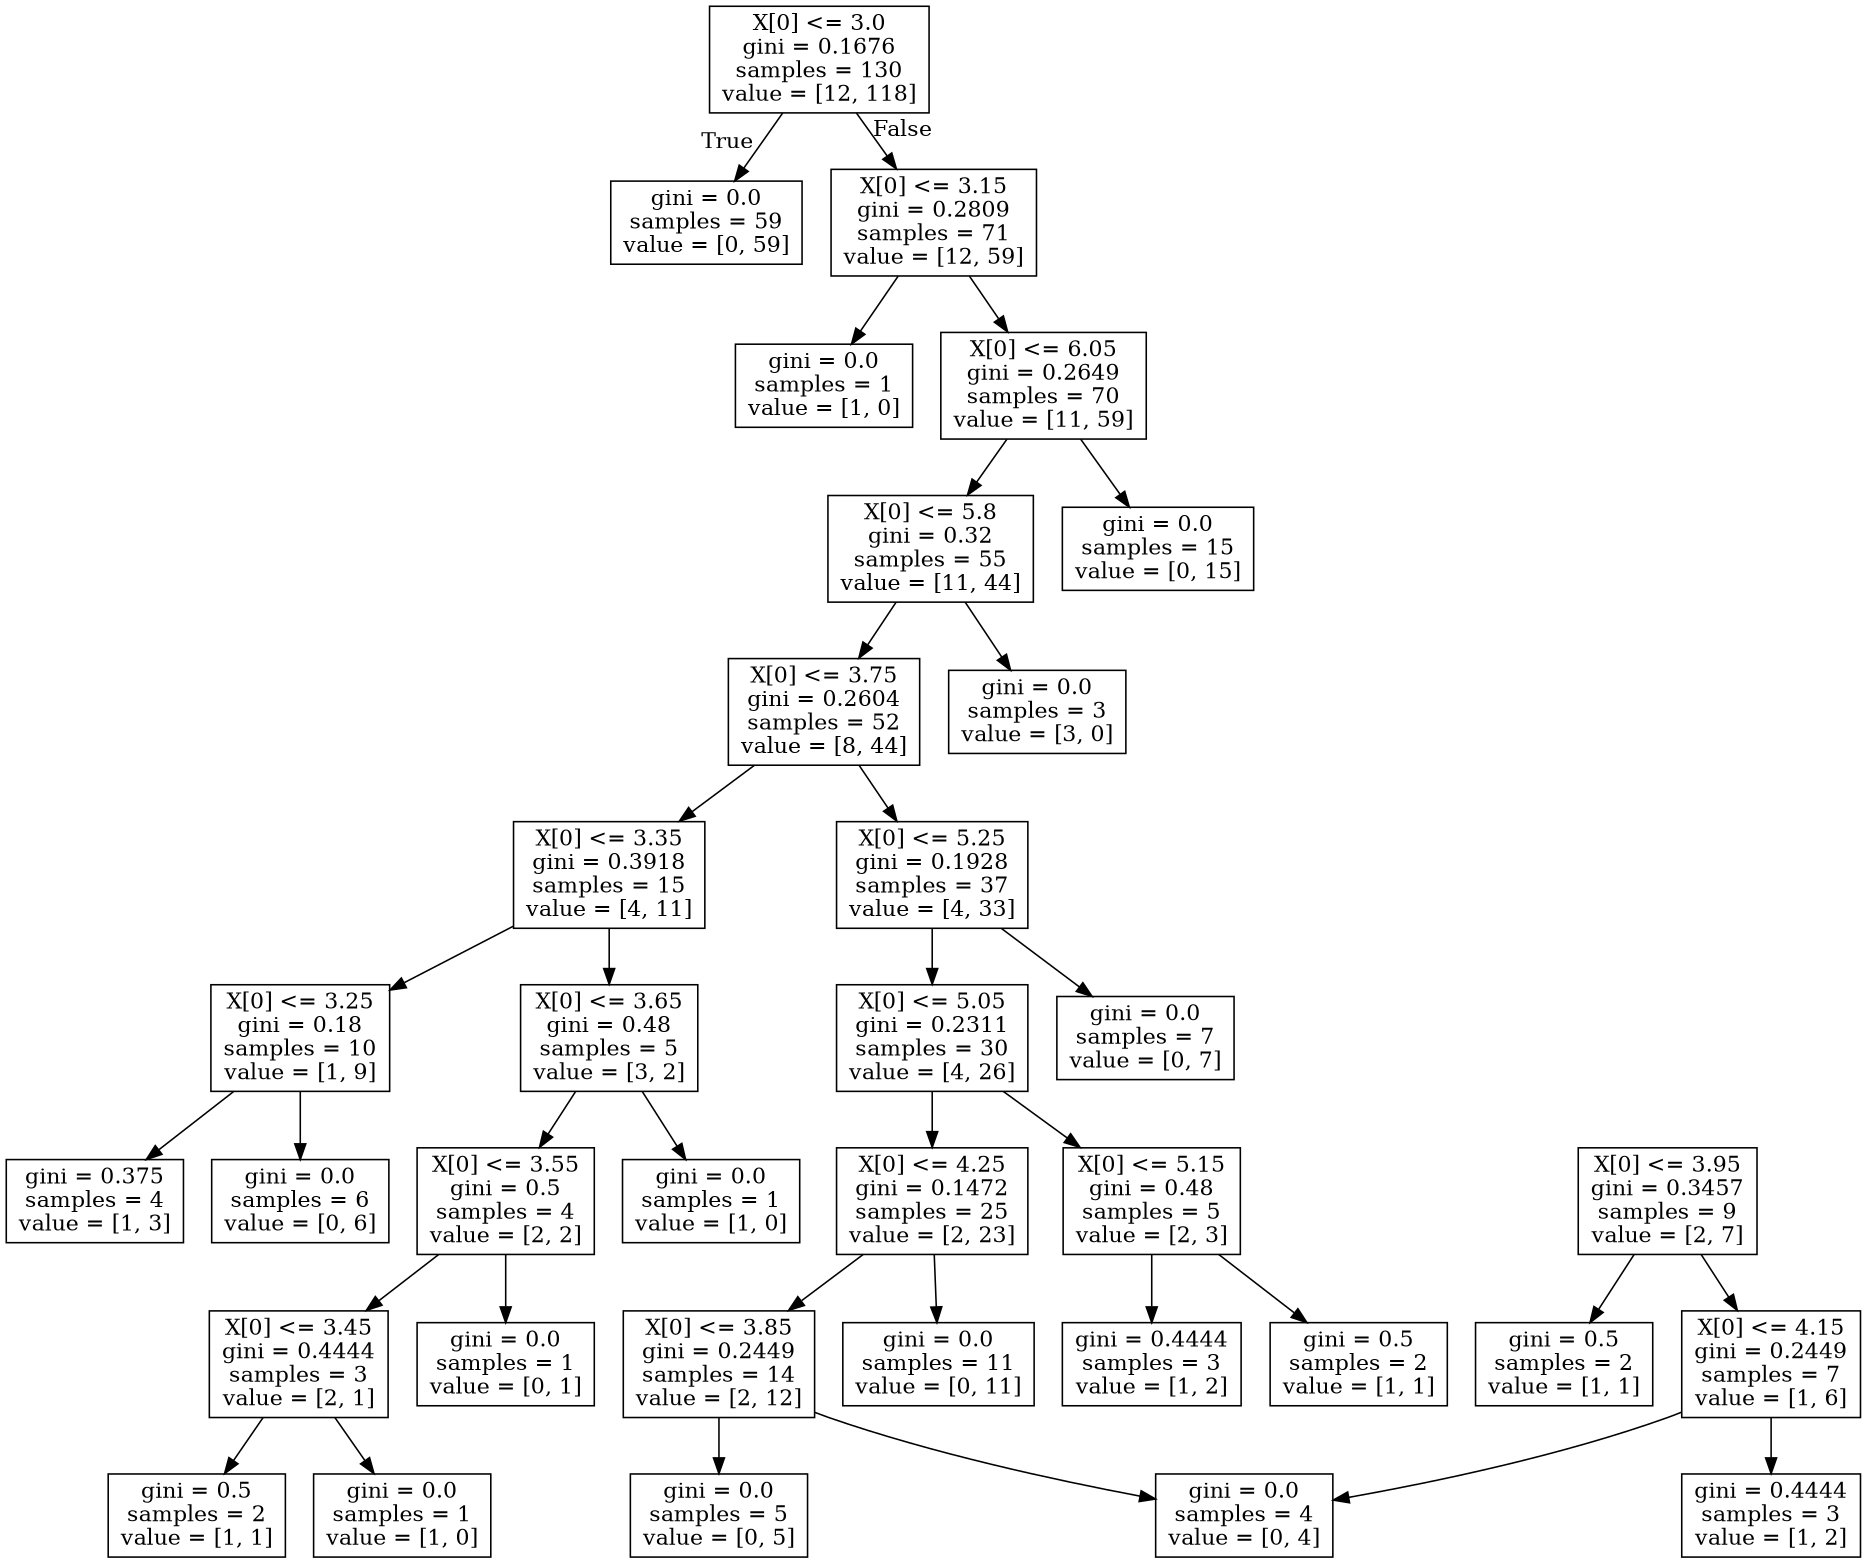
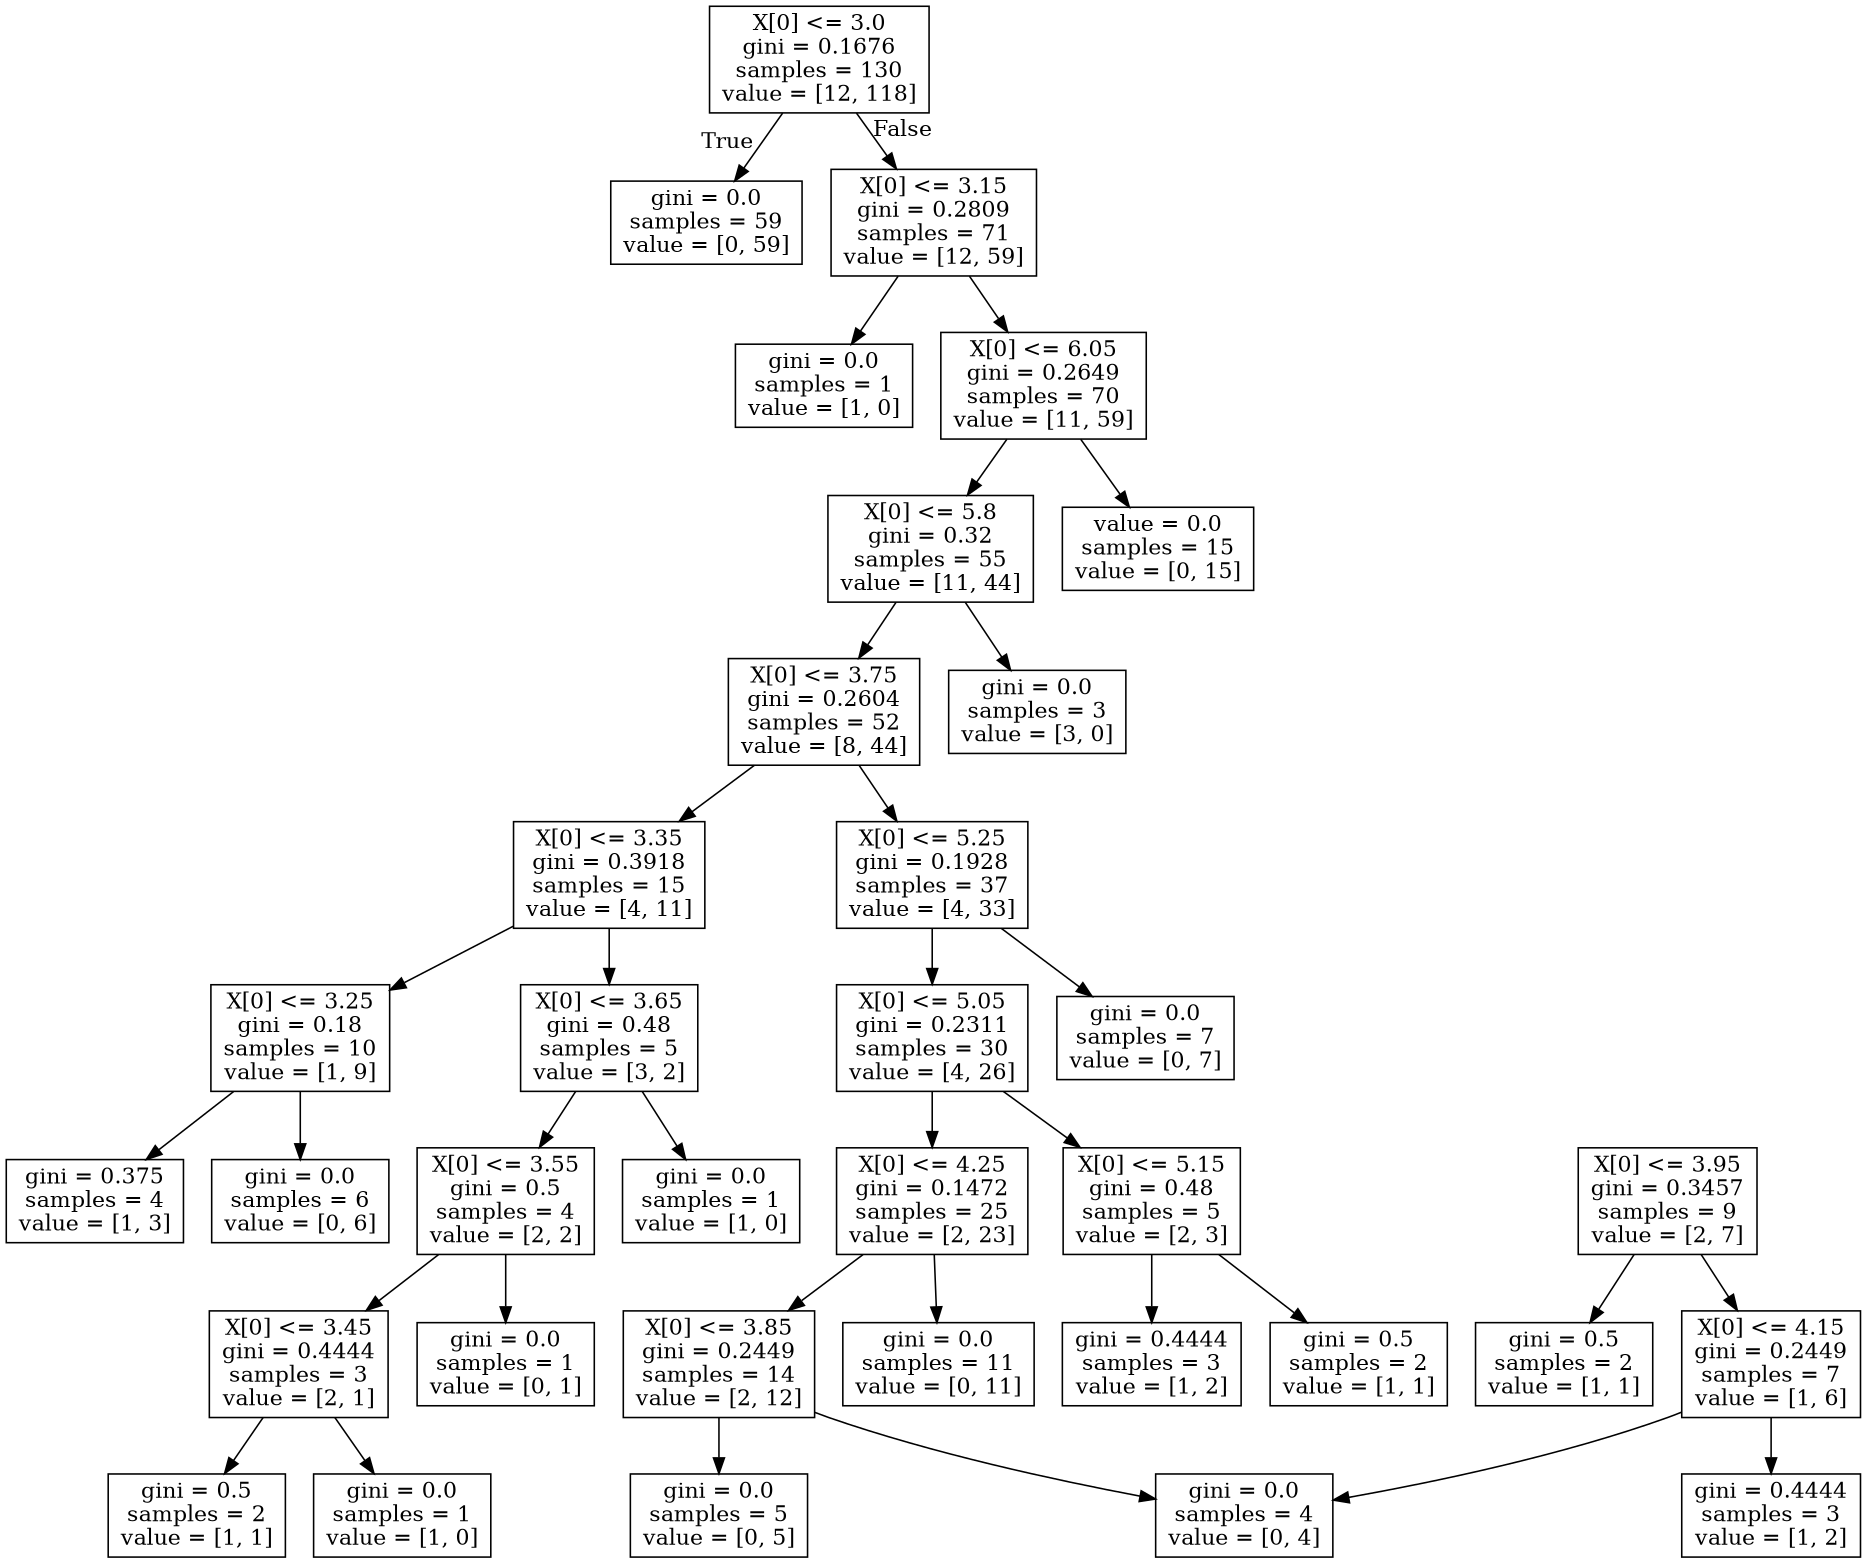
node "gini = 0.0 samples = 15 value = [0, 15]": label "gini = 0.0 samples = 15 value = [0, 15]" -> "value = 0.0 samples = 15 value = [0, 15]"
